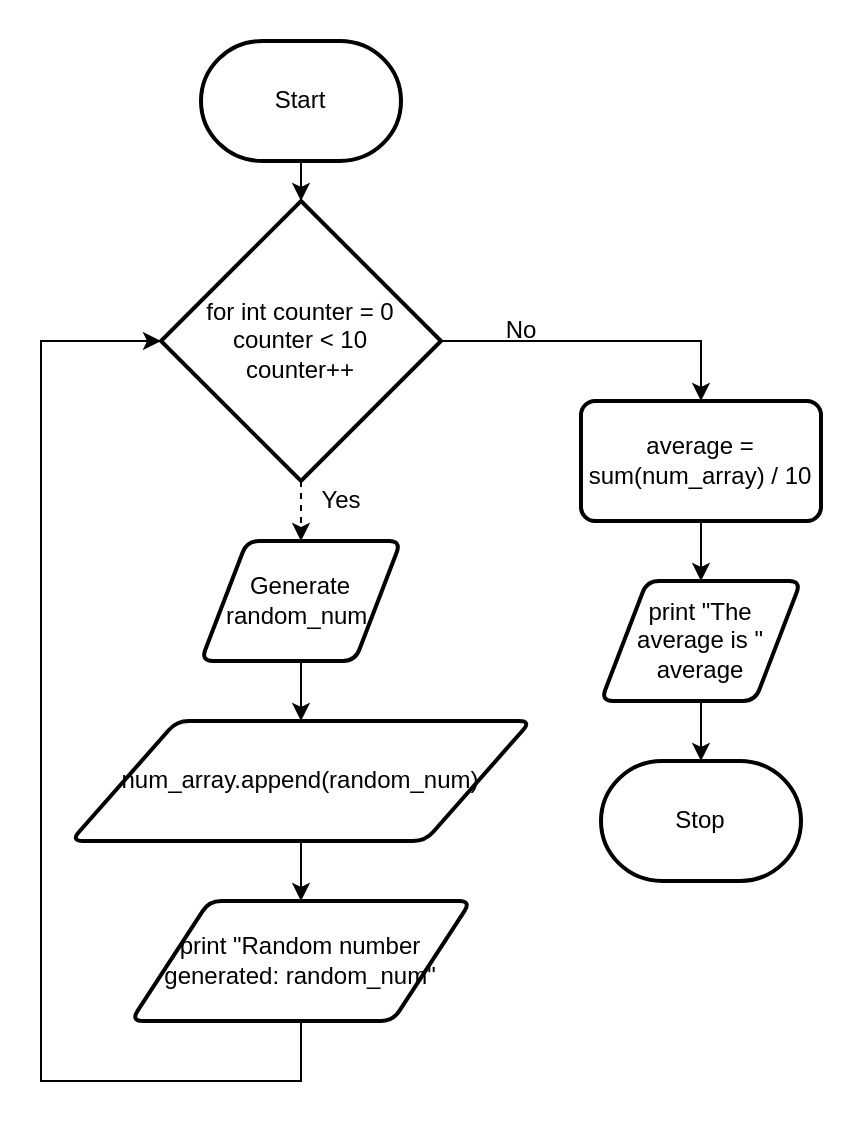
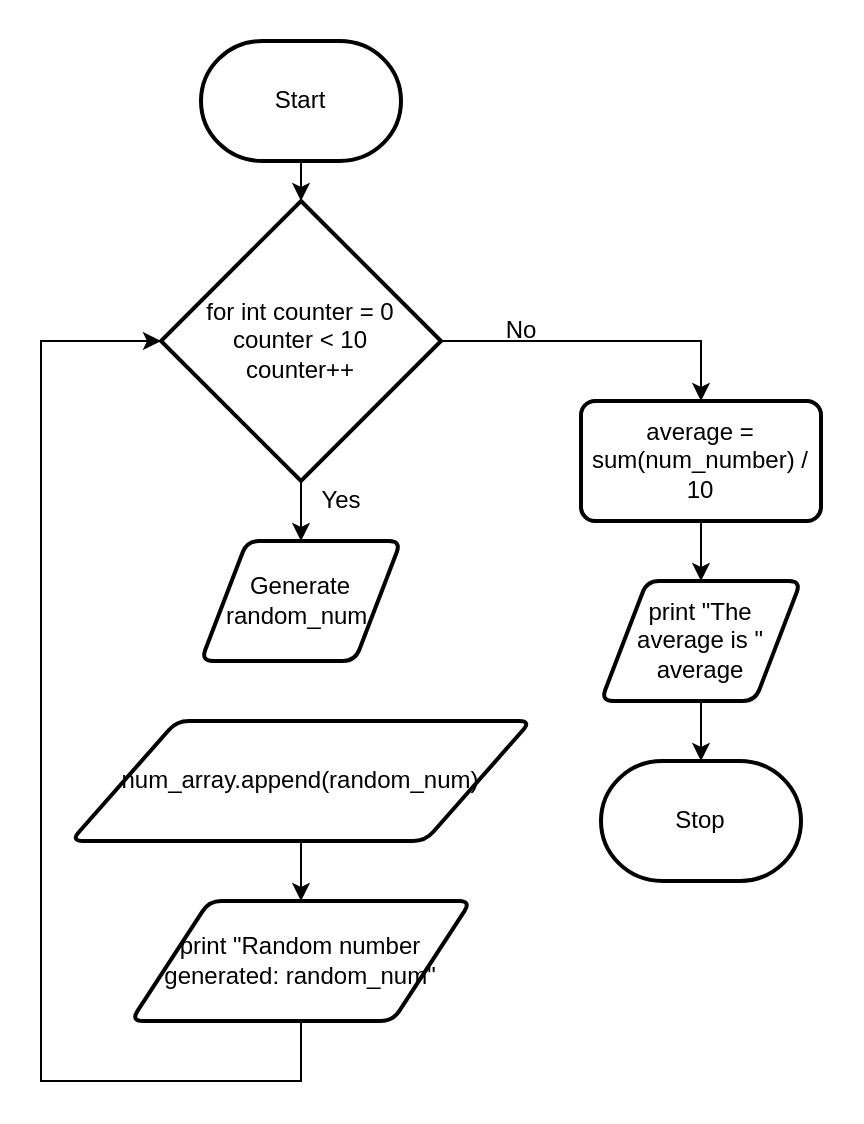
node "average = sum(num_array) / 10": label "average = sum(num_array) / 10" -> "average = sum(num_number) / 10"
edge "for int counter = 0 counter < 10 counter++" -> "Generate random_num": style dashed -> solid
edge "Generate random_num" -> "num_array.append(random_num)": removed
